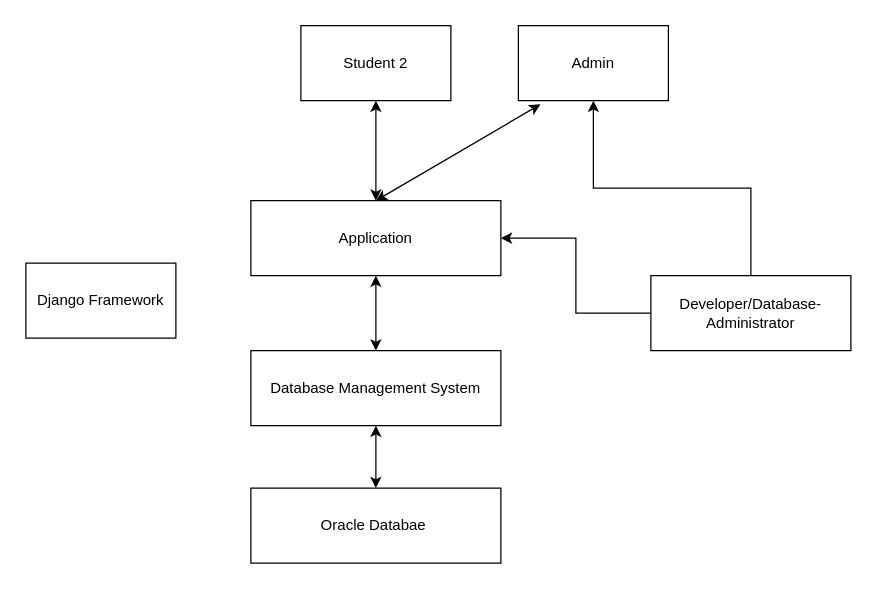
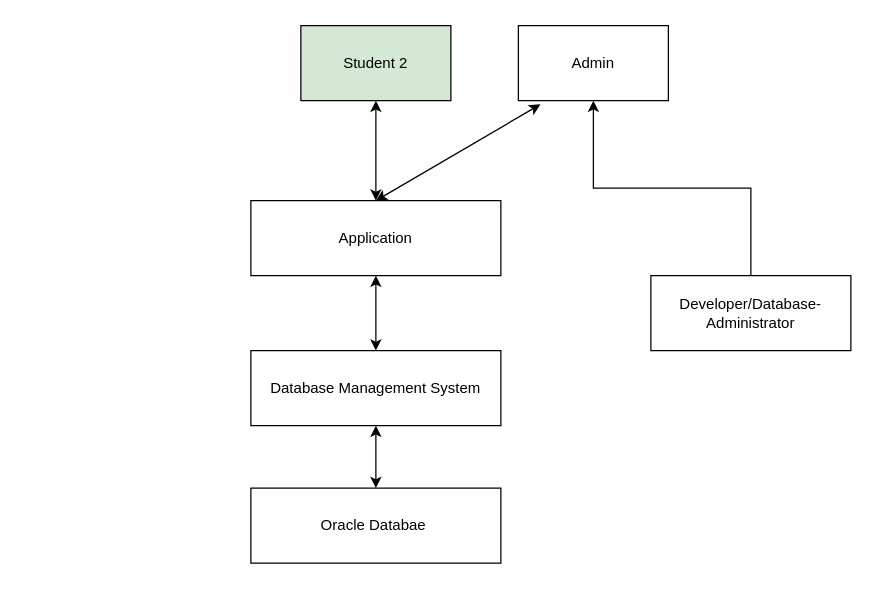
node "Student 2": fillcolor #ffffff -> #d5e8d4
edge "Developer/Database-Administrator" -> "Application": removed
node "Django Framework": removed
